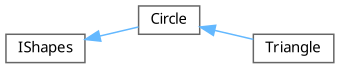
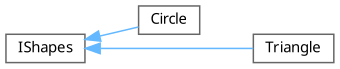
edge "Triangle" -> "Circle": now "Triangle" -> "IShapes"
